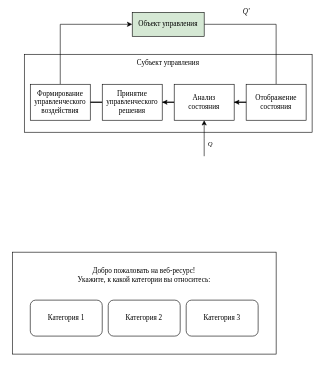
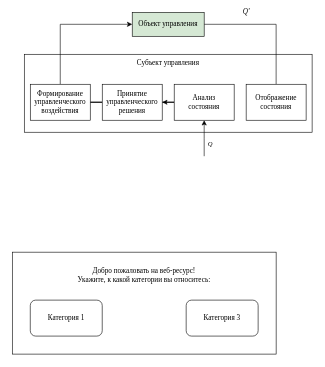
edge "Отображение состояния" -> "Анализ состояния": removed
node "Категория 2": removed
